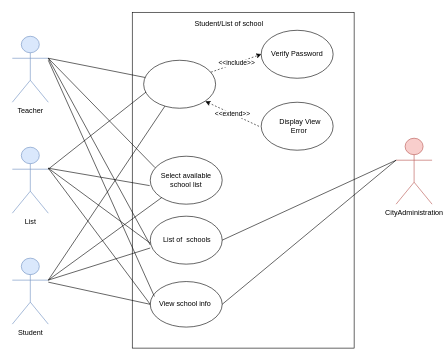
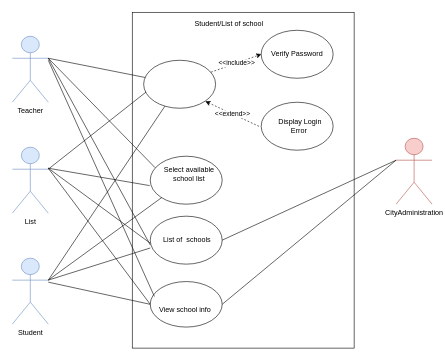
node "Display View Error": label "Display View Error" -> "Display Login Error"
node "Select available school list": moved (186, 180) -> (189, 174)
node "View school info": moved (186, 304) -> (186, 310)
